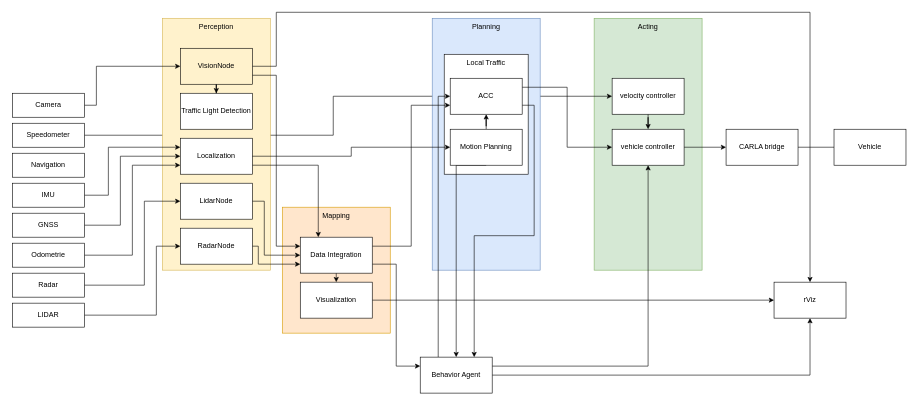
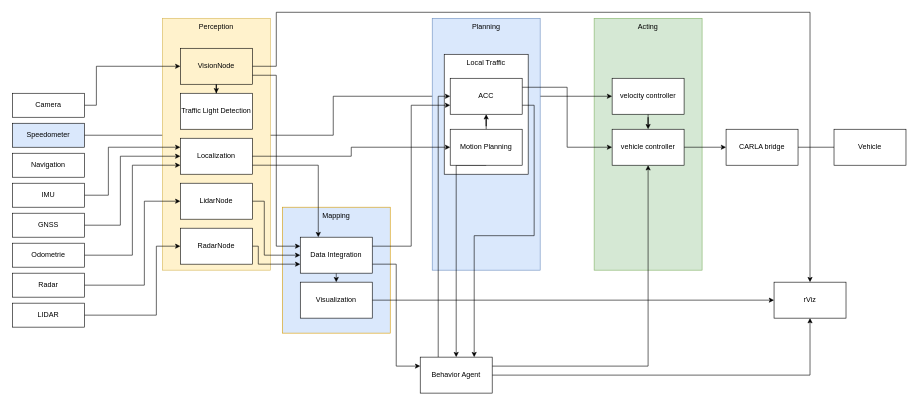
node "Speedometer": fillcolor #ffffff -> #dae8fc
node "Mapping": fillcolor #ffe6cc -> #dae8fc
